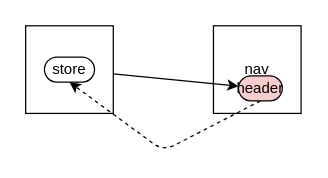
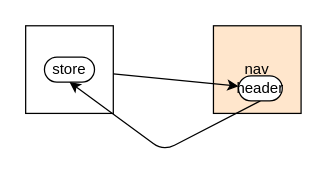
node "nav": fillcolor #ffffff -> #ffe6cc
node "header": fillcolor #f8cecc -> #ffffff
edge "header" -> "store": style dashed -> solid
